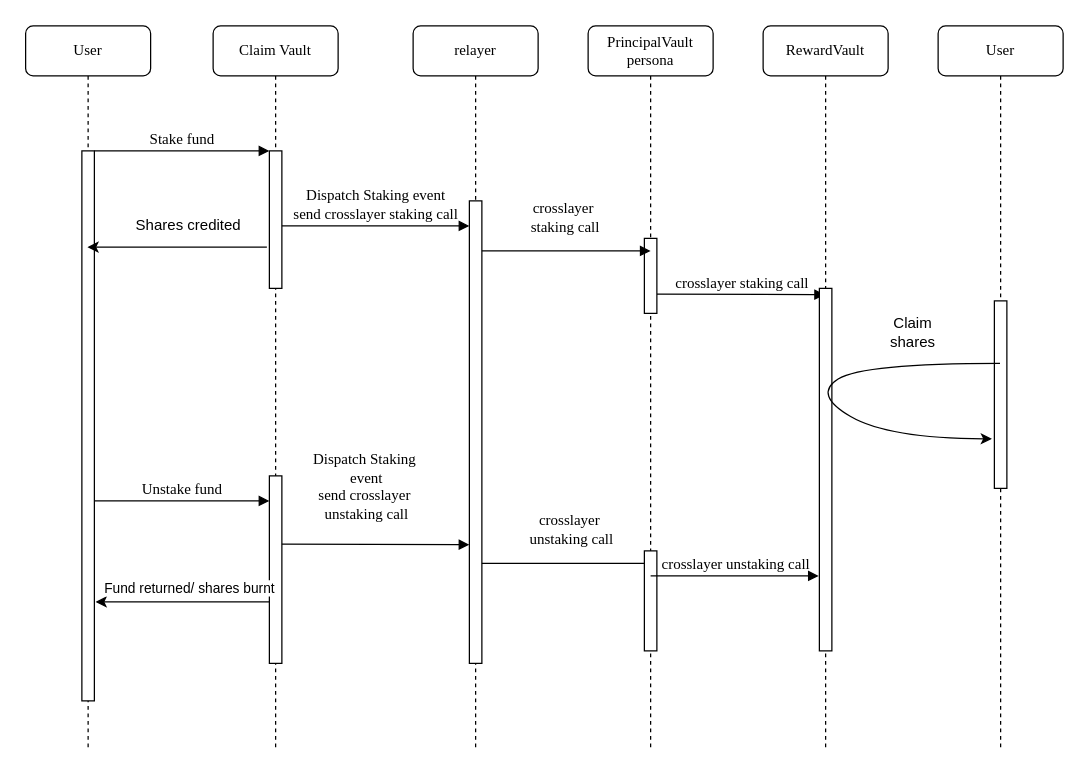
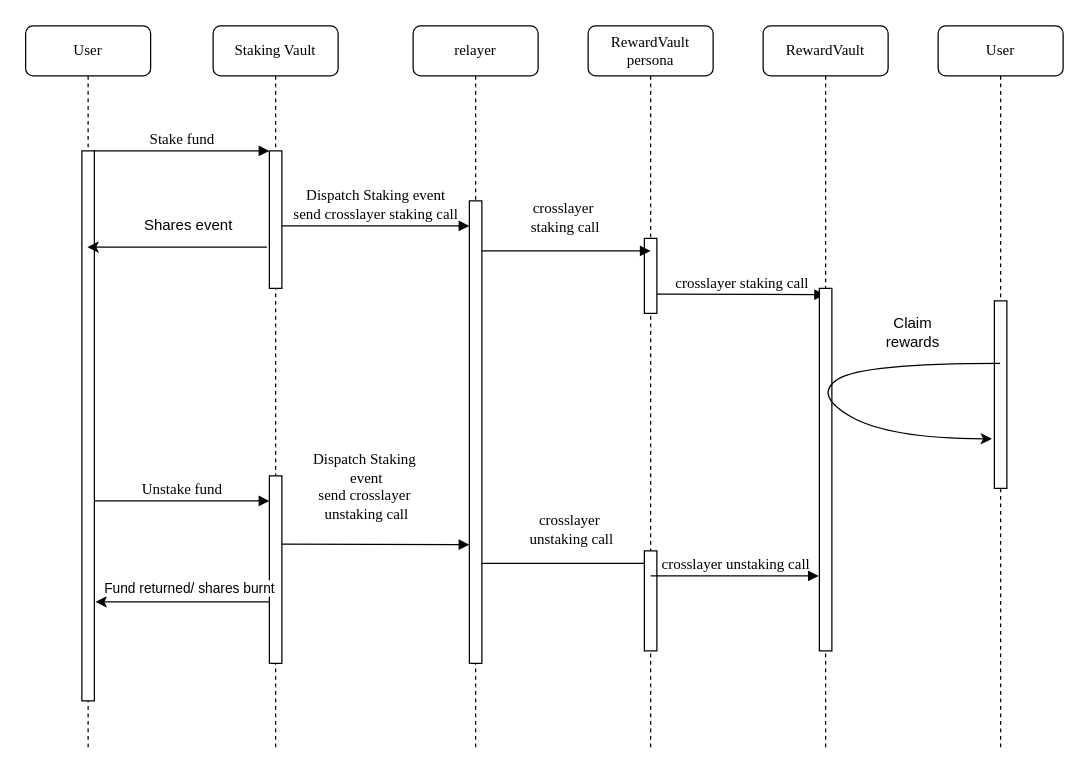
node "Claim Vault": label "Claim Vault" -> "Staking Vault"
node "PrincipalVault persona": label "PrincipalVault persona" -> "RewardVault persona"
node "Shares credited": label "Shares credited" -> "Shares event"
node "Claim shares": label "Claim shares" -> "Claim rewards"
